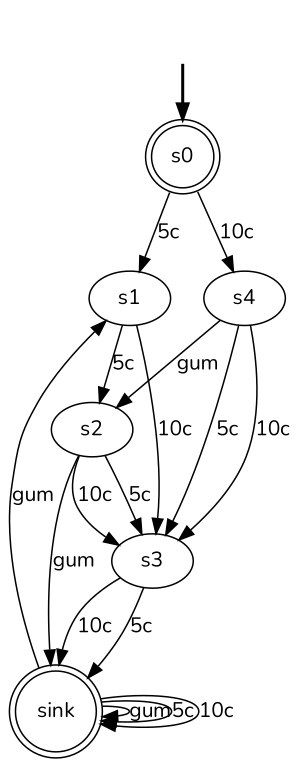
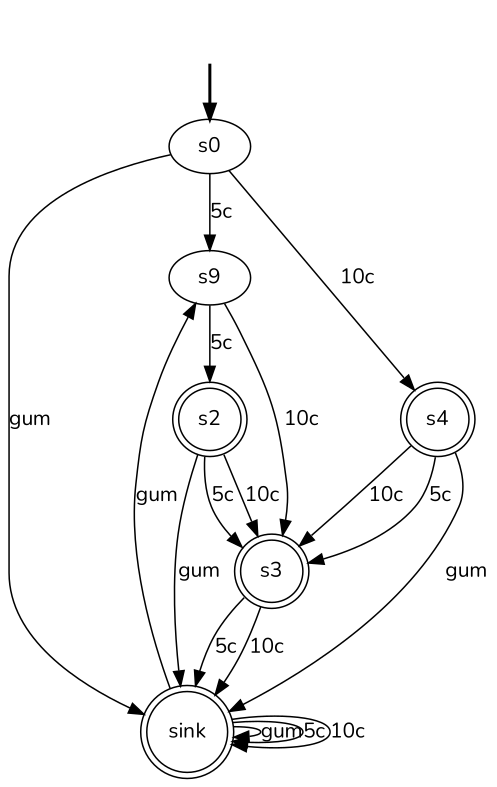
node "s0": shape doublecircle -> ellipse
node "s1": label "s1" -> "s9"
node "s4": shape ellipse -> doublecircle
edge "s4" -> "s2": now "s4" -> "sink"
edge "s0" -> "sink": added, label "gum"
node "s2": shape ellipse -> doublecircle
node "s3": shape ellipse -> doublecircle
